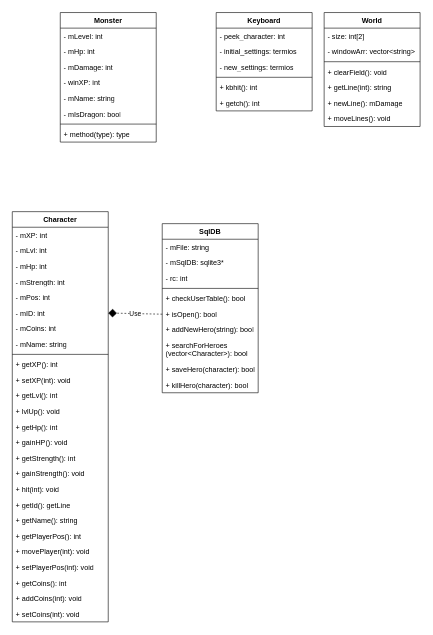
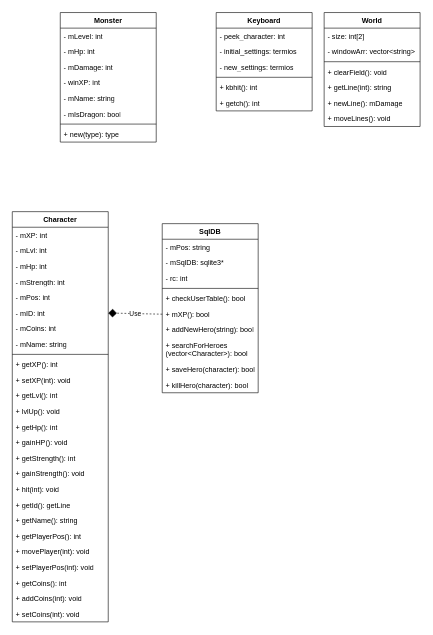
node "+ method(type): type": label "+ method(type): type" -> "+ new(type): type"
node "- mFile: string": label "- mFile: string" -> "- mPos: string"
node "+ isOpen(): bool": label "+ isOpen(): bool" -> "+ mXP(): bool"
